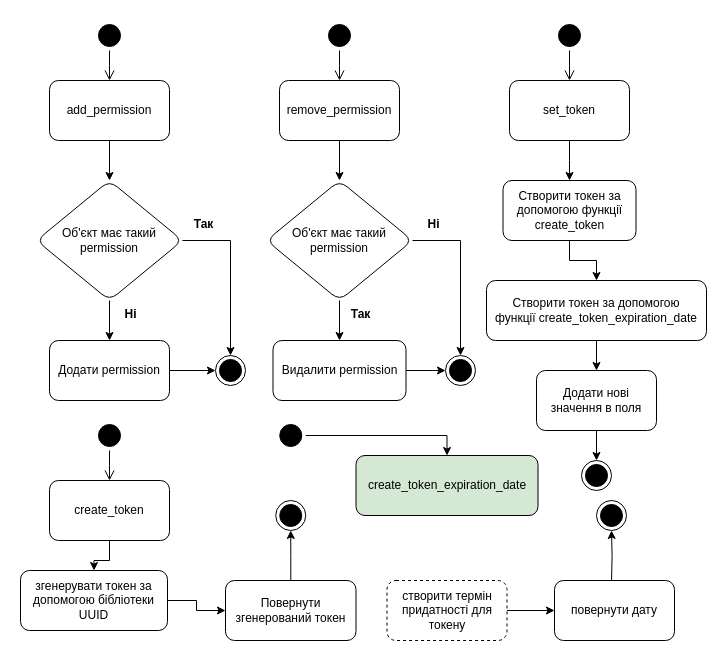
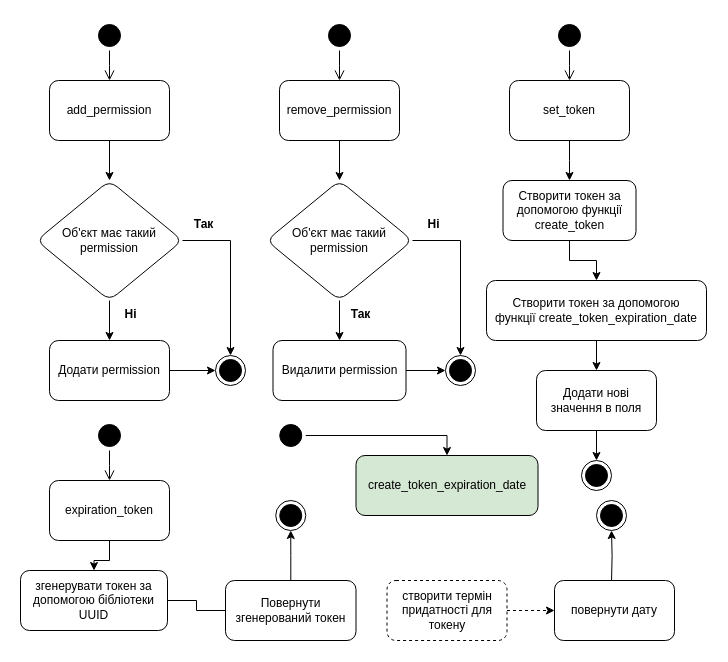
node "create_token": label "create_token" -> "expiration_token"
edge "згенерувати токен за допомогою бібліотеки UUID" -> "Повернути згенерований токен": arrowhead classic -> none
edge "створити термін придатності для токену" -> "повернути дату": style solid -> dashed
